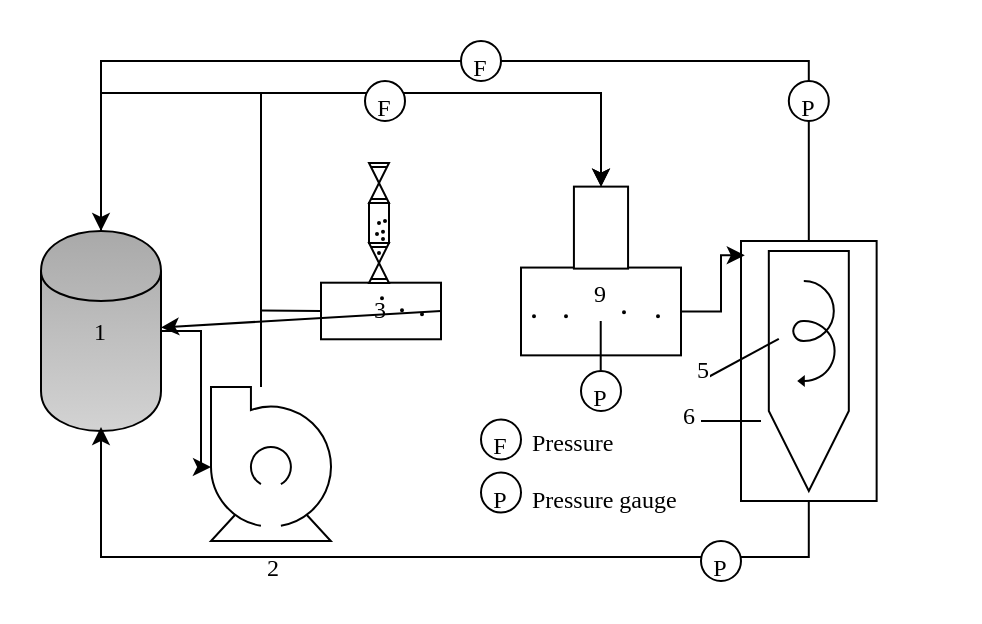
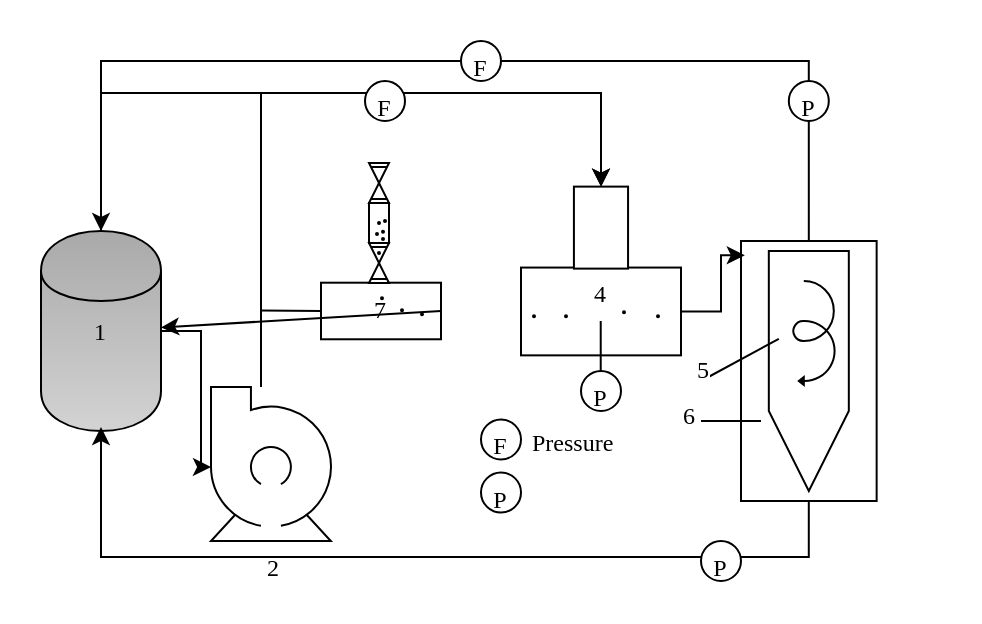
node "9": label "9" -> "4"
node "3": label "3" -> "7"
node "Pressure gauge": removed
